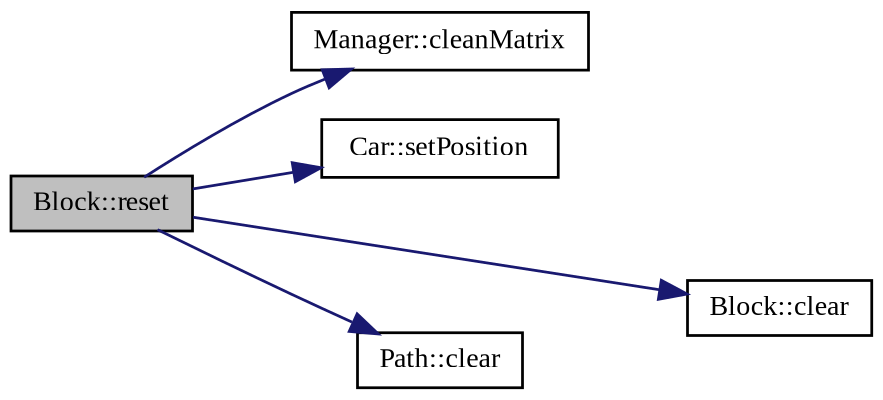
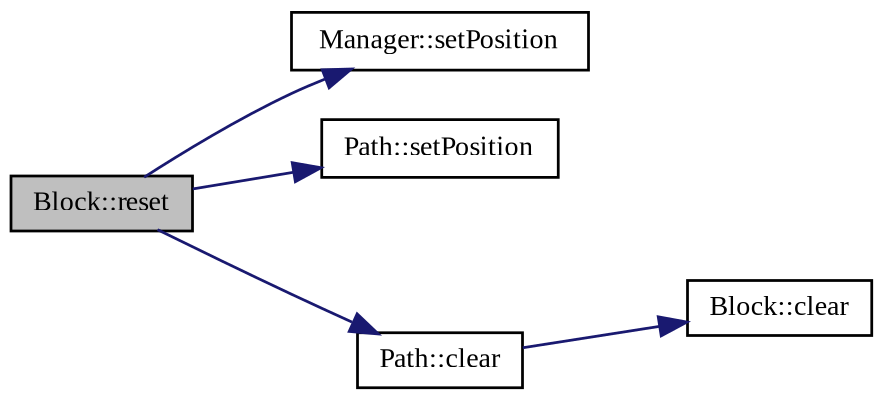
node "Manager::cleanMatrix": label "Manager::cleanMatrix" -> "Manager::setPosition"
node "Car::setPosition": label "Car::setPosition" -> "Path::setPosition"
edge "Block::reset" -> "Block::clear": now "Path::clear" -> "Block::clear"
